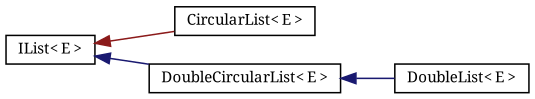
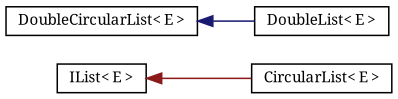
edge "DoubleCircularList< E >" -> "IList< E >": removed
